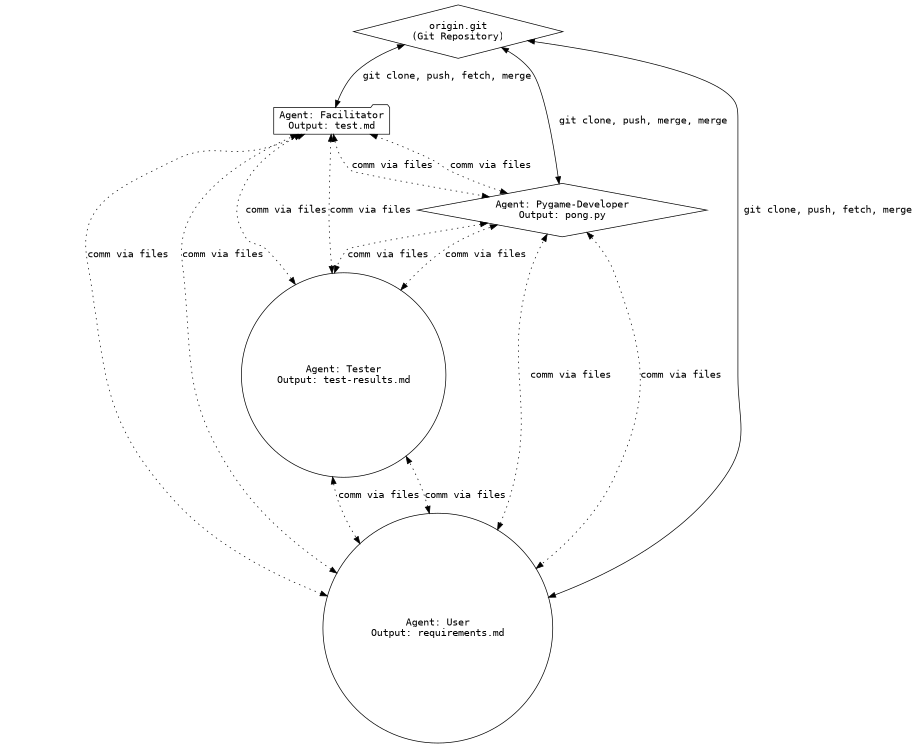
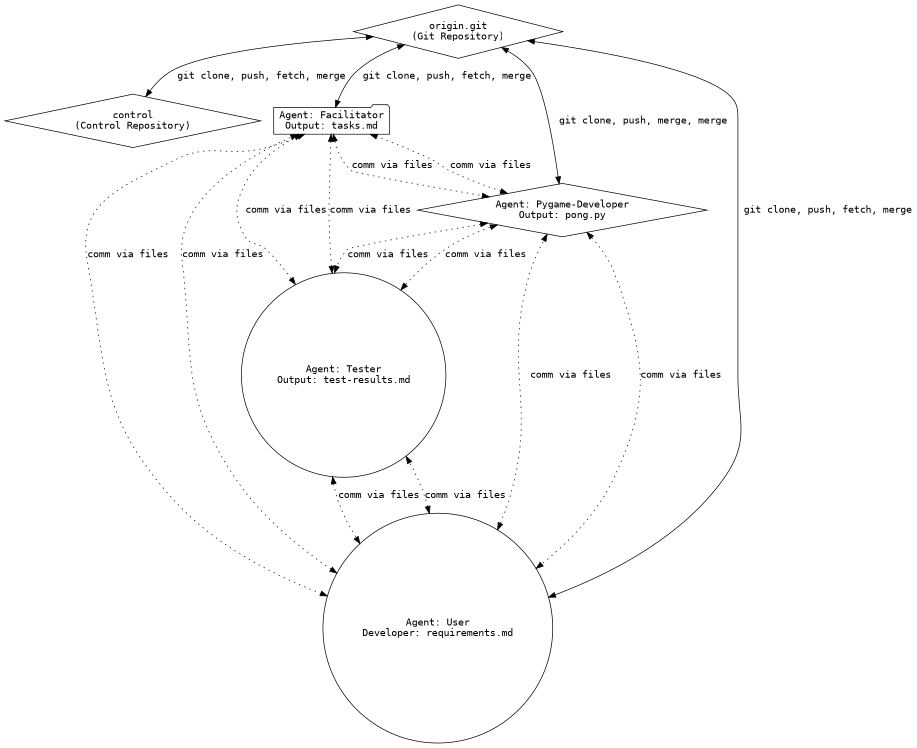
node "control (Control Repository)": added
node "Agent: Facilitator Output: test.md": label "Agent: Facilitator Output: test.md" -> "Agent: Facilitator Output: tasks.md"
node "Agent: User Output: requirements.md": label "Agent: User Output: requirements.md" -> "Agent: User Developer: requirements.md"
